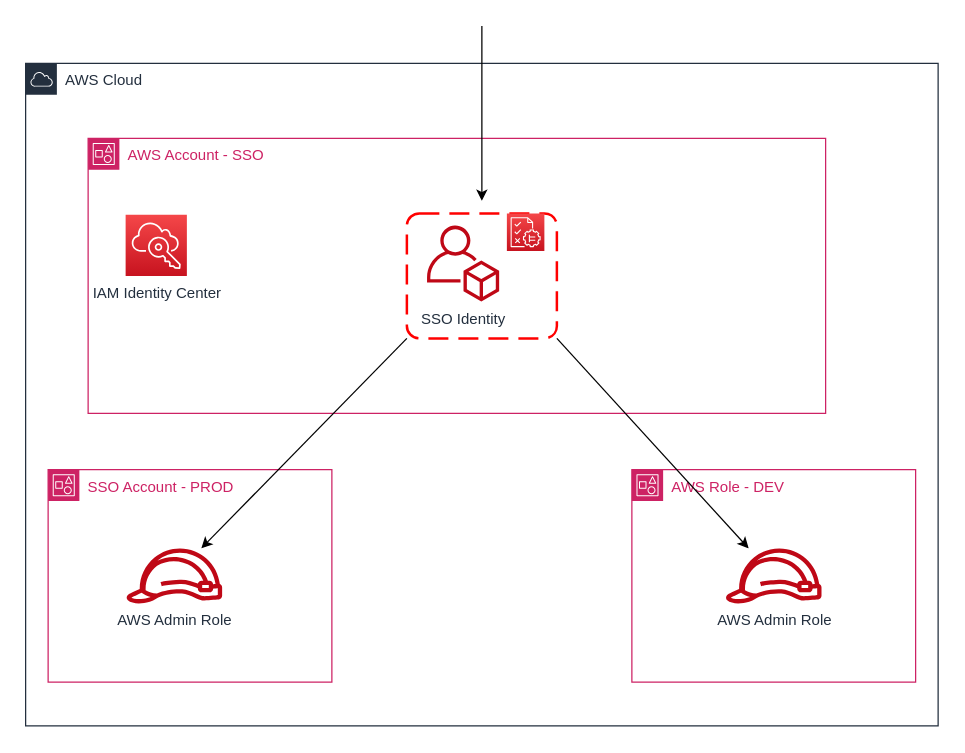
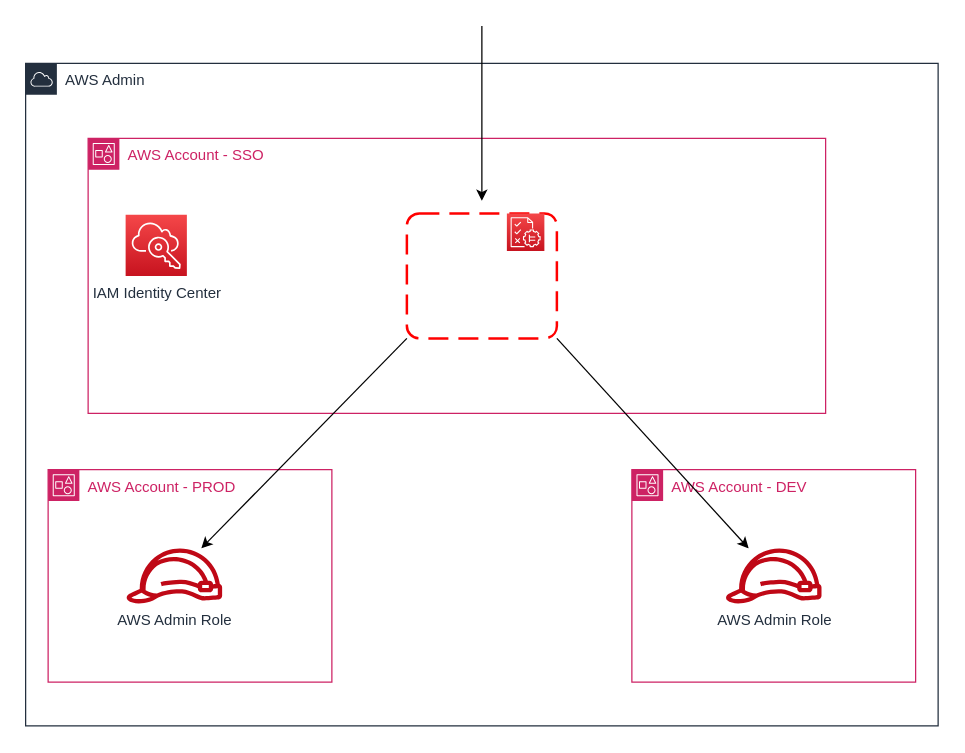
node "AWS Cloud": label "AWS Cloud" -> "AWS Admin"
node "SSO Identity": removed
node "SSO Account - PROD": label "SSO Account - PROD" -> "AWS Account - PROD"
node "AWS Role - DEV": label "AWS Role - DEV" -> "AWS Account - DEV"
